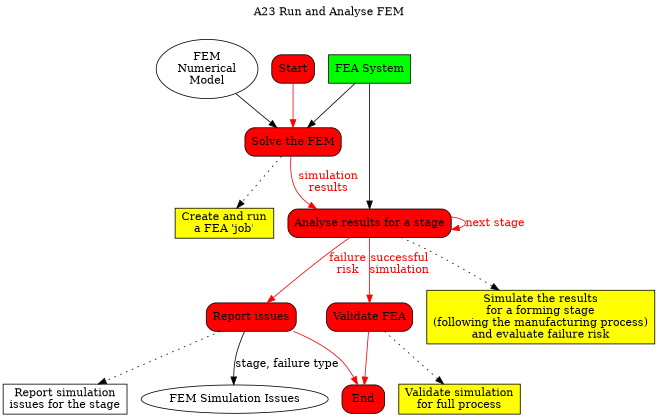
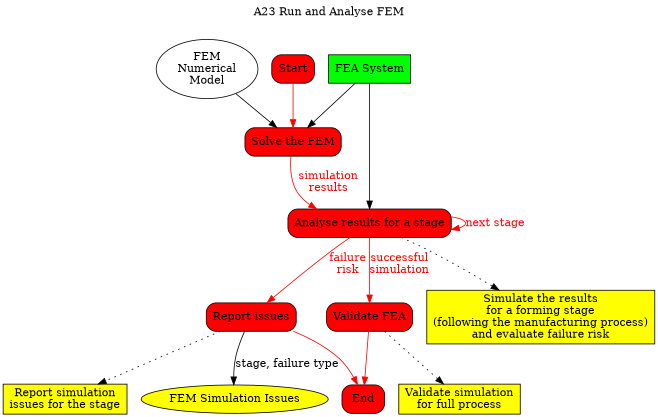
node "Create and run a FEA 'job'": removed
node "Report simulation issues for the stage": fillcolor white -> yellow
node "FEM Simulation Issues": fillcolor white -> yellow
